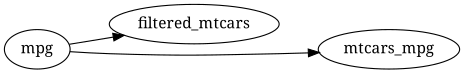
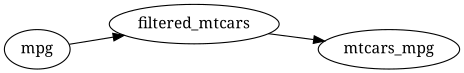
edge "mpg" -> "mtcars_mpg": now "filtered_mtcars" -> "mtcars_mpg"
